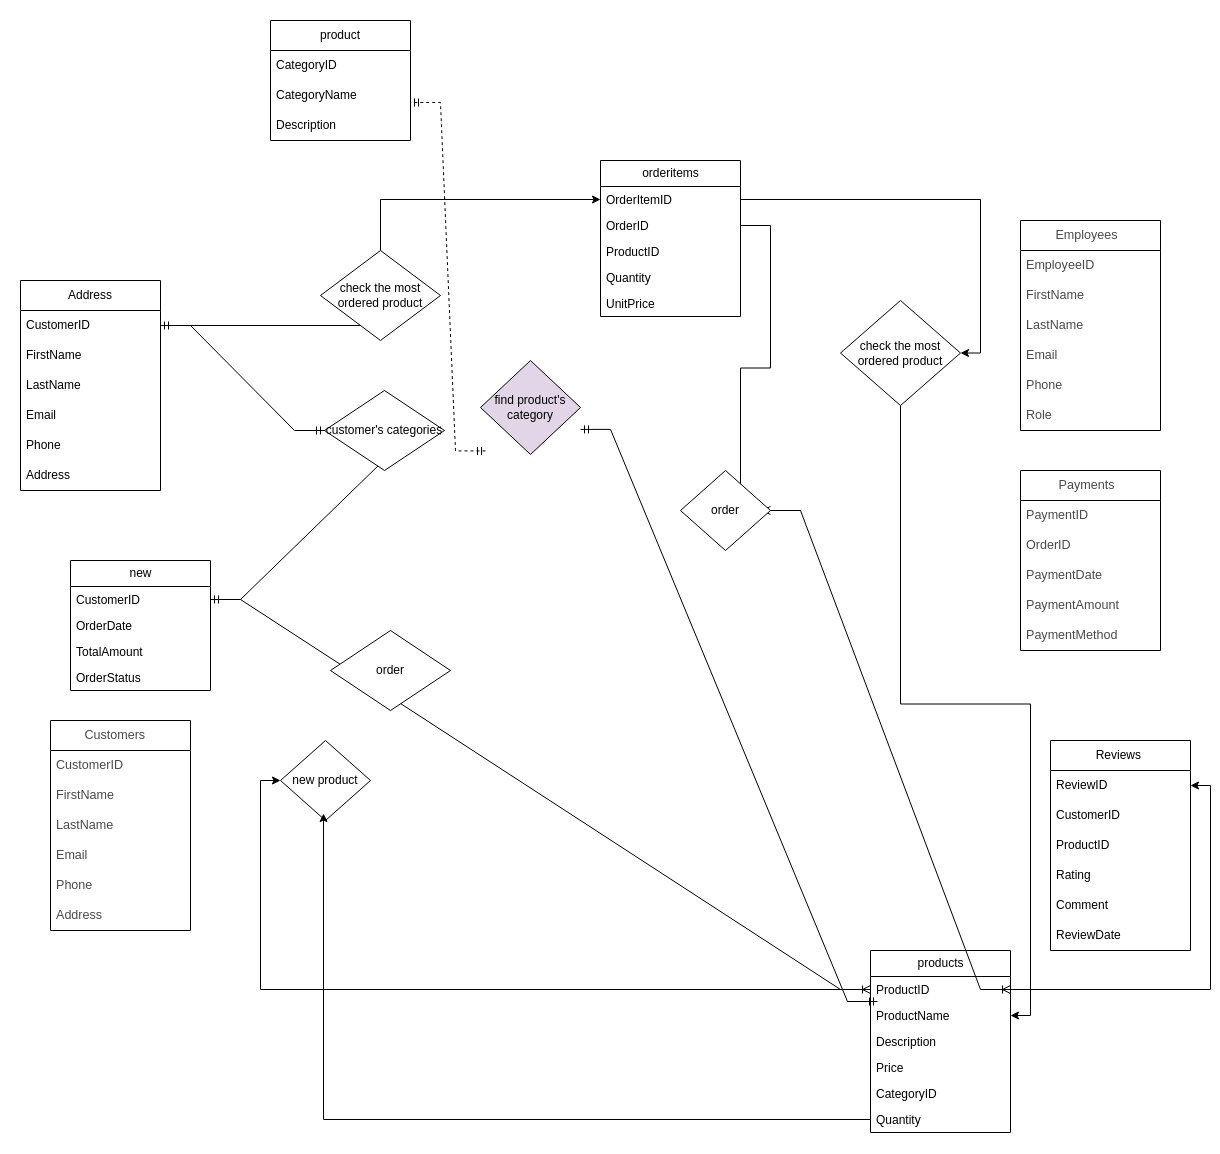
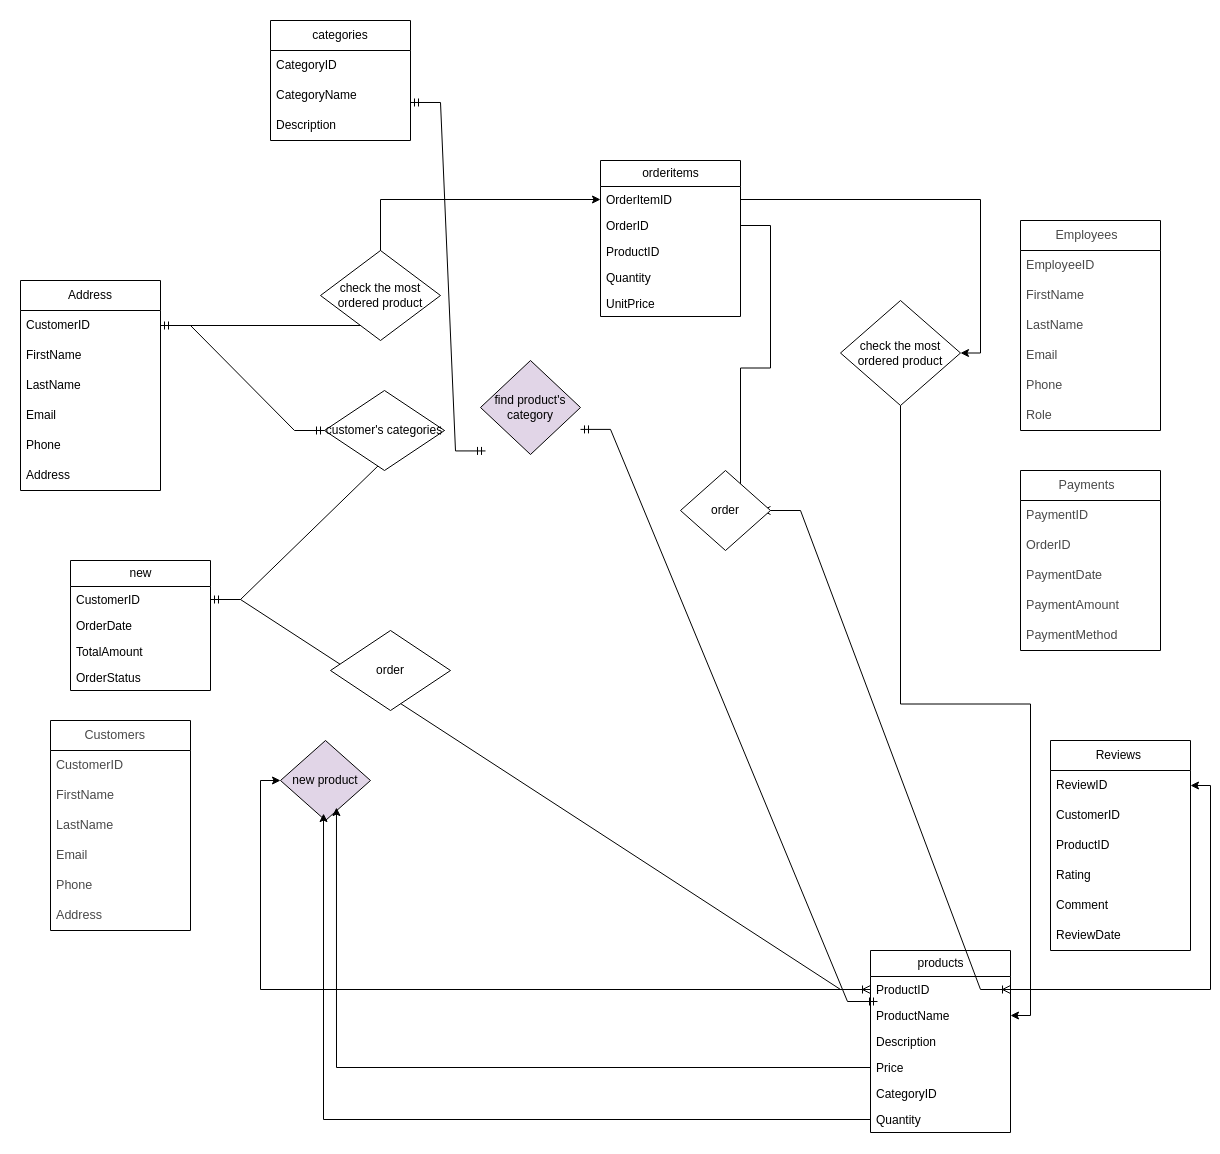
node "product": label "product" -> "categories"
edge "CategoryName" -- "find product's category": style dashed -> solid
node "new product": fillcolor #ffffff -> #e1d5e7
edge "Price" -> "new product": added
